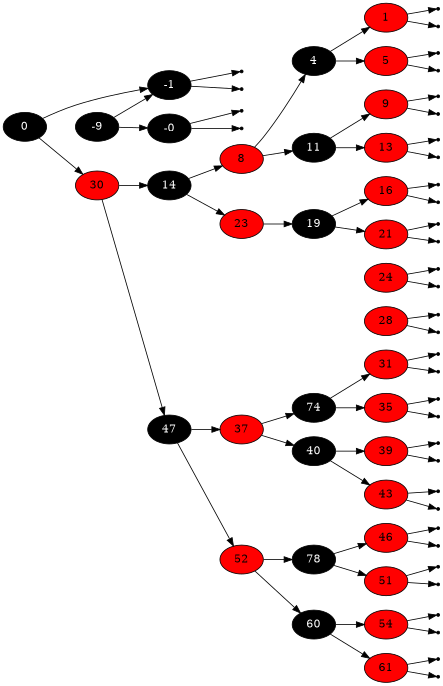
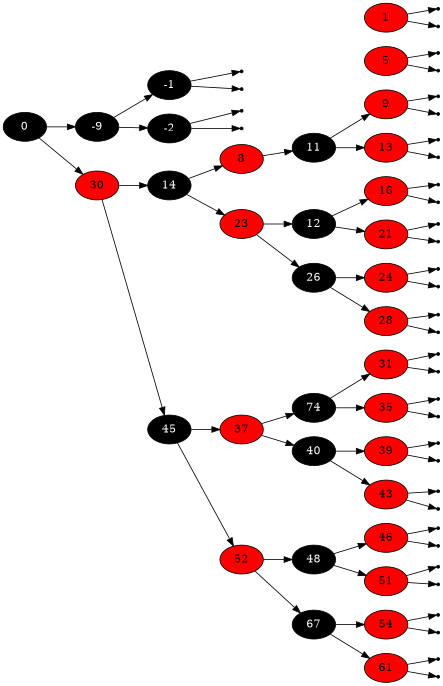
node "4": removed
edge "0" -> "-1": now "0" -> "-9"
node "-0": label "-0" -> "-2"
node "19": label "19" -> "12"
node "26": added
node "47": label "47" -> "45"
node "78": label "78" -> "48"
node "60": label "60" -> "67"
